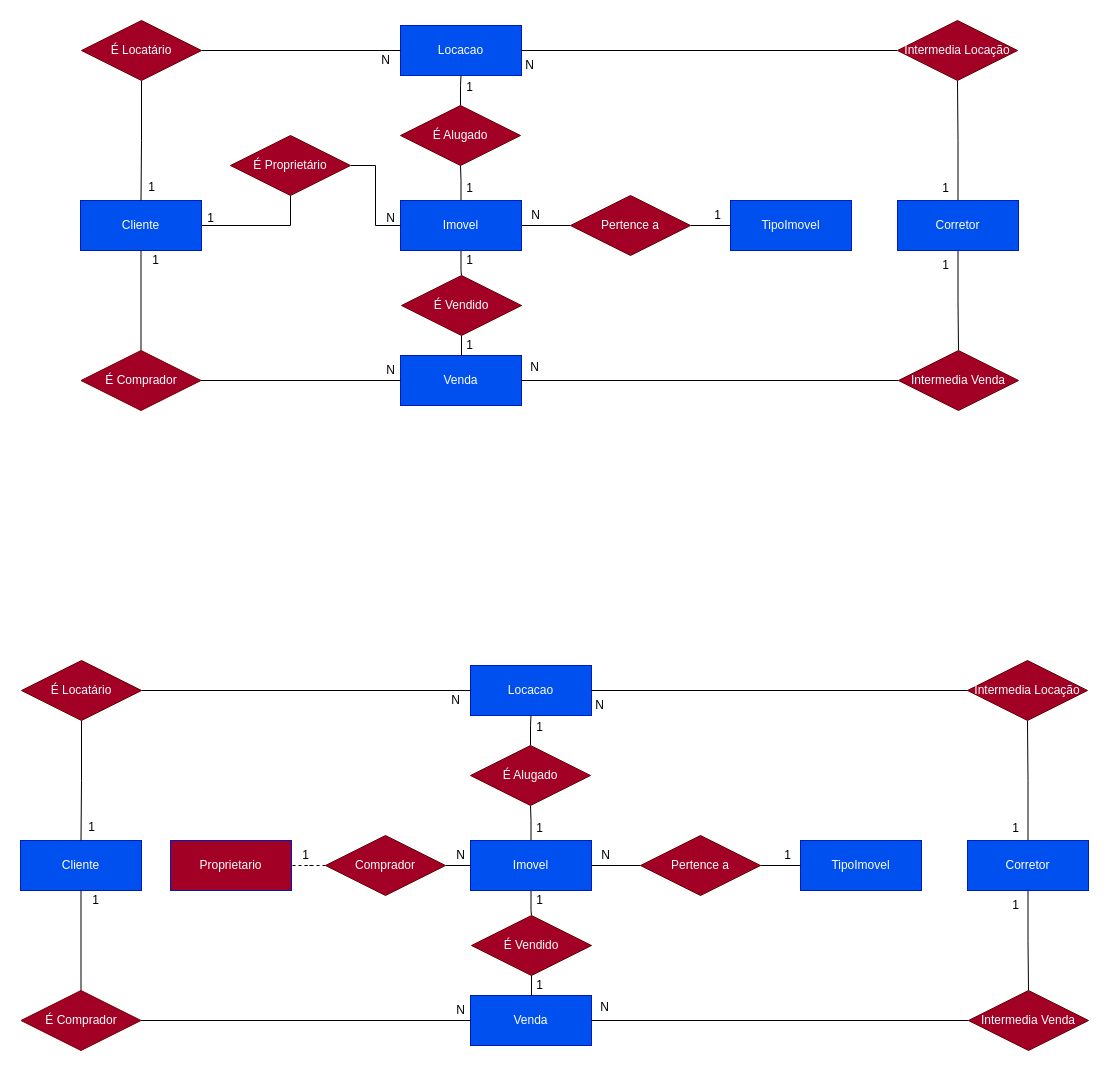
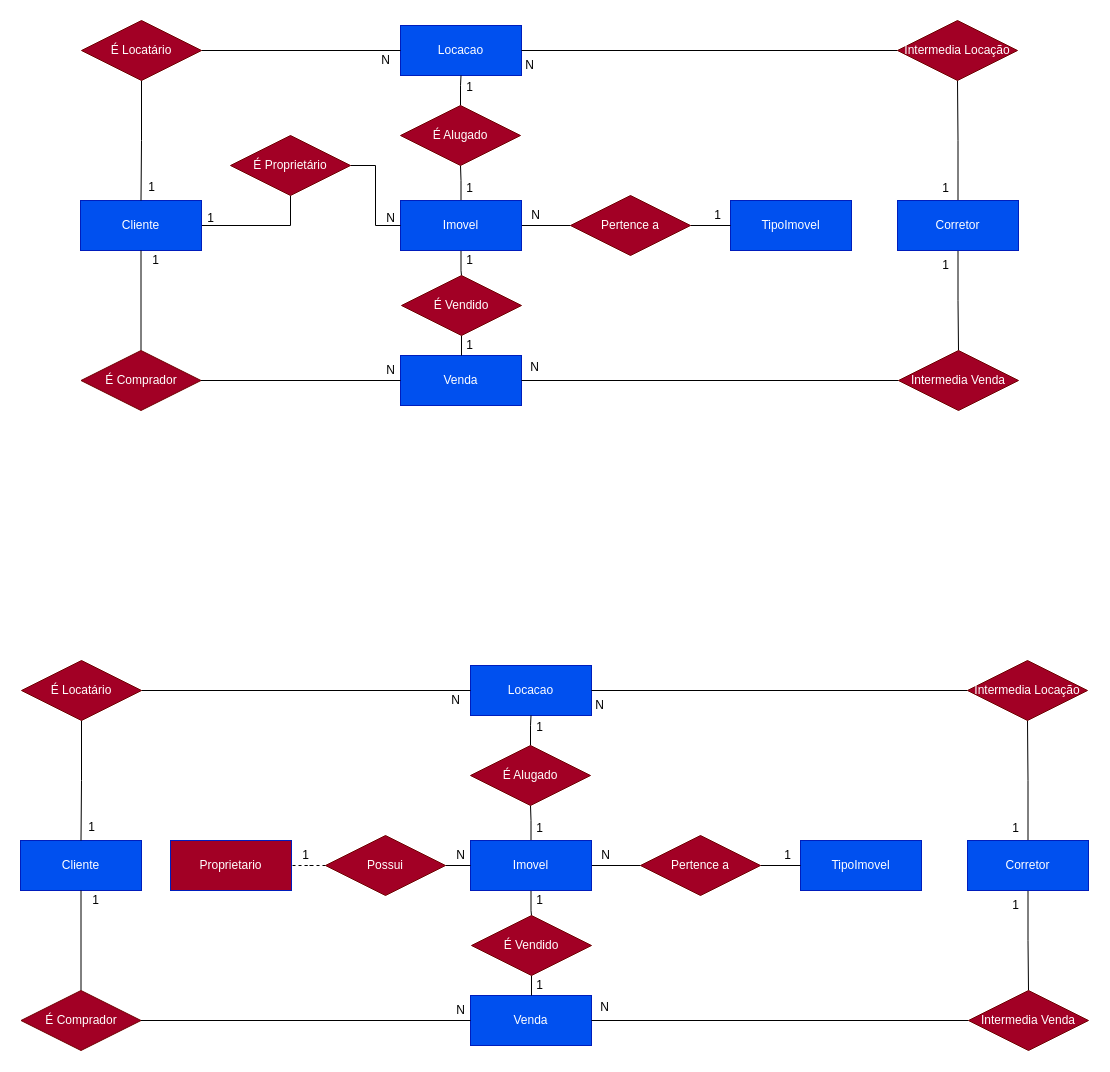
node "Comprador": label "Comprador" -> "Possui"
